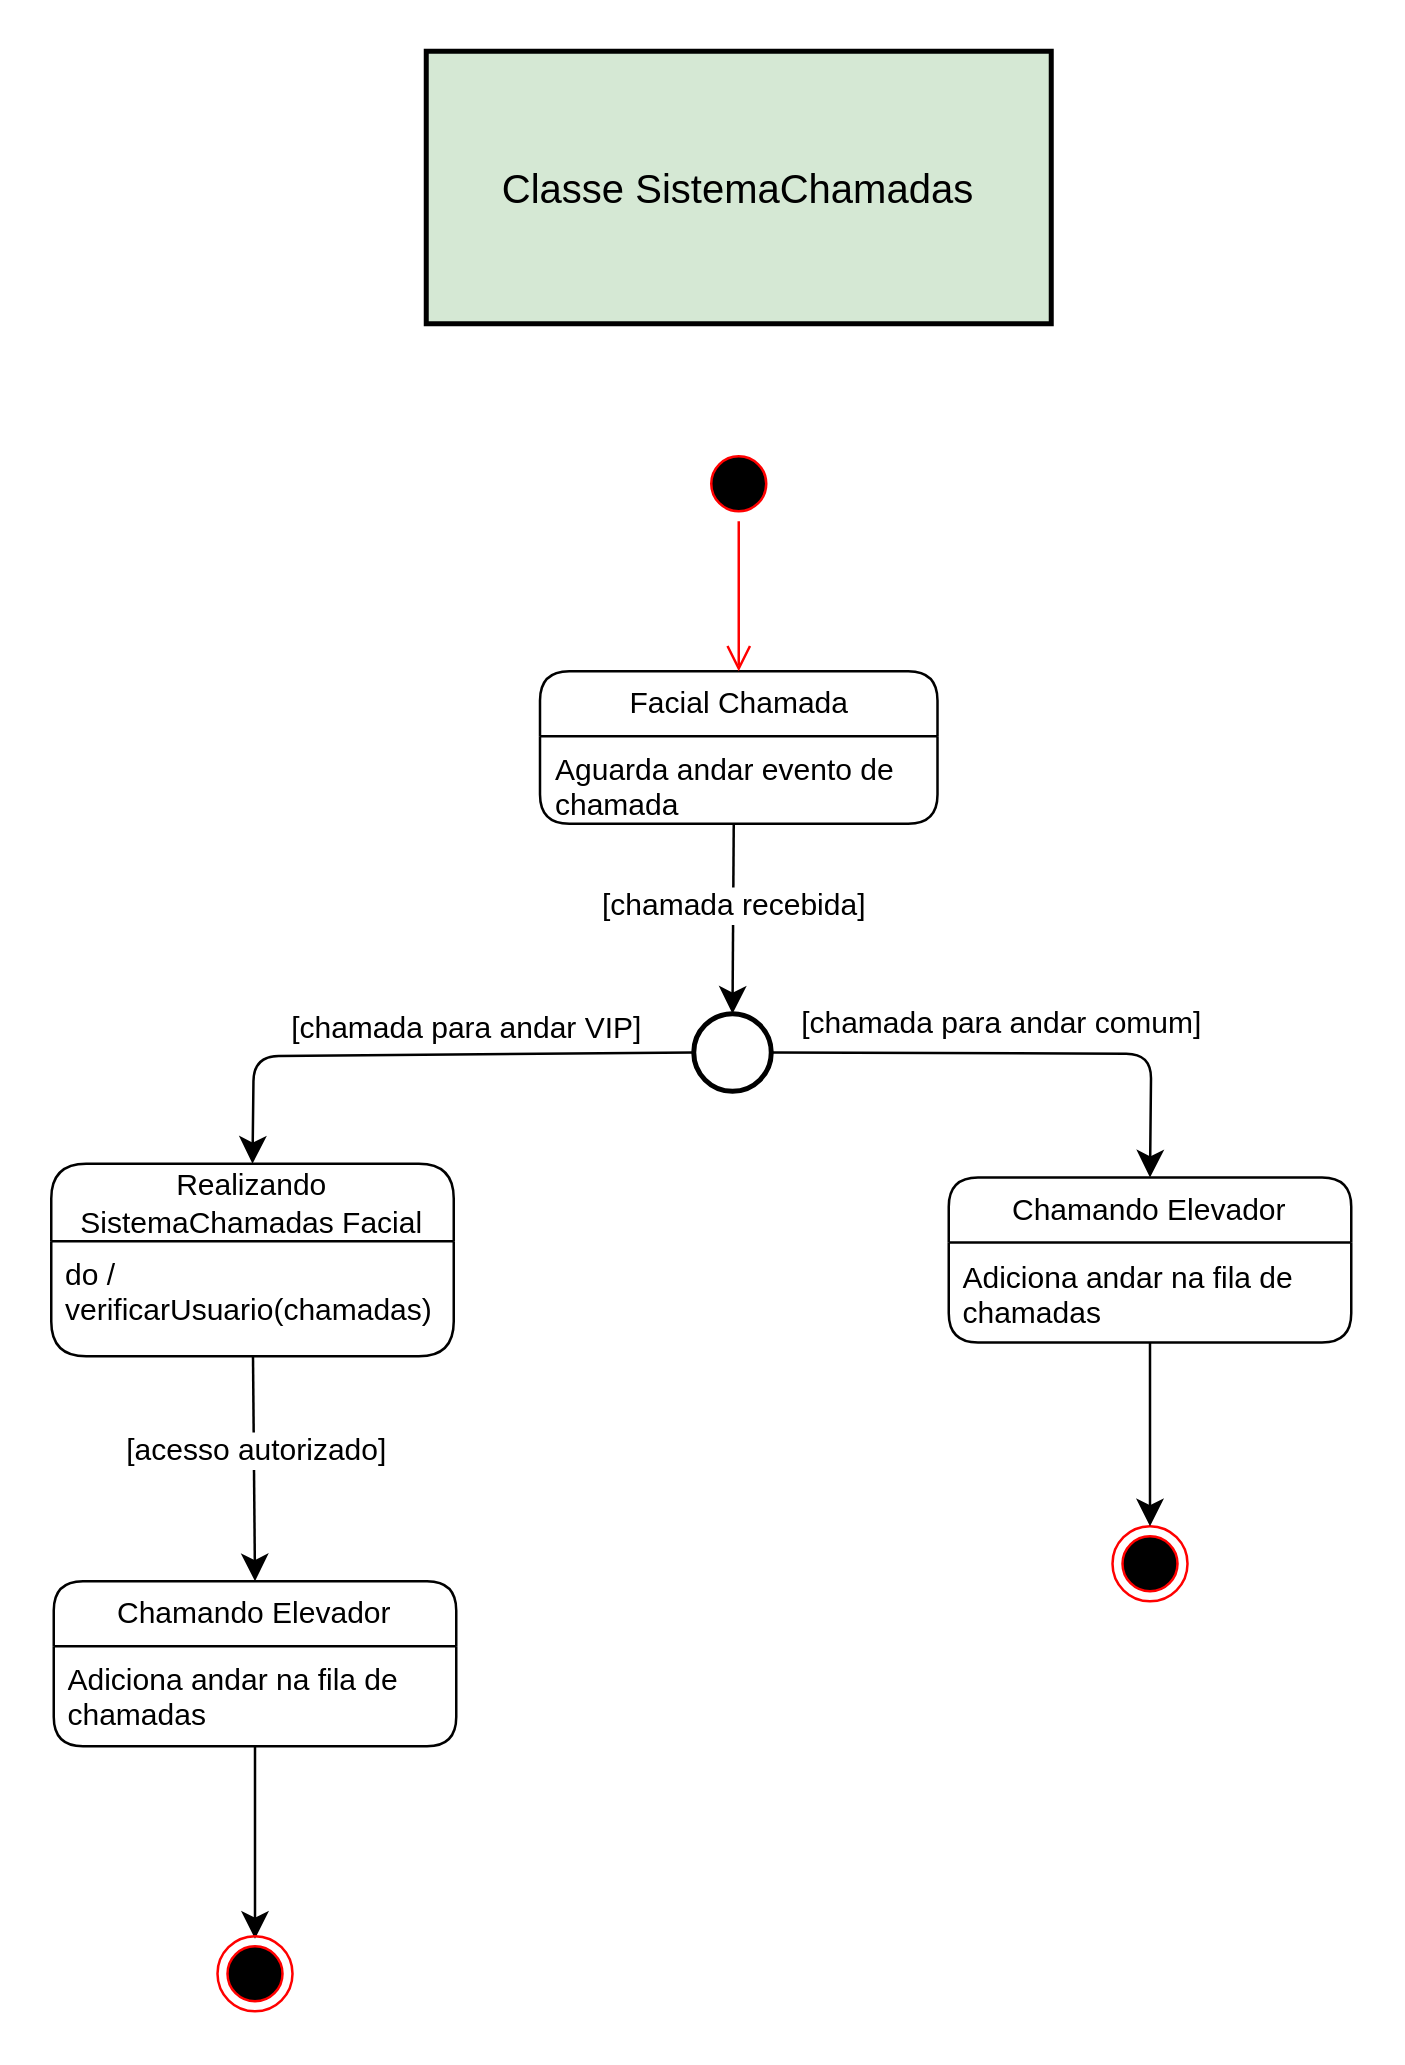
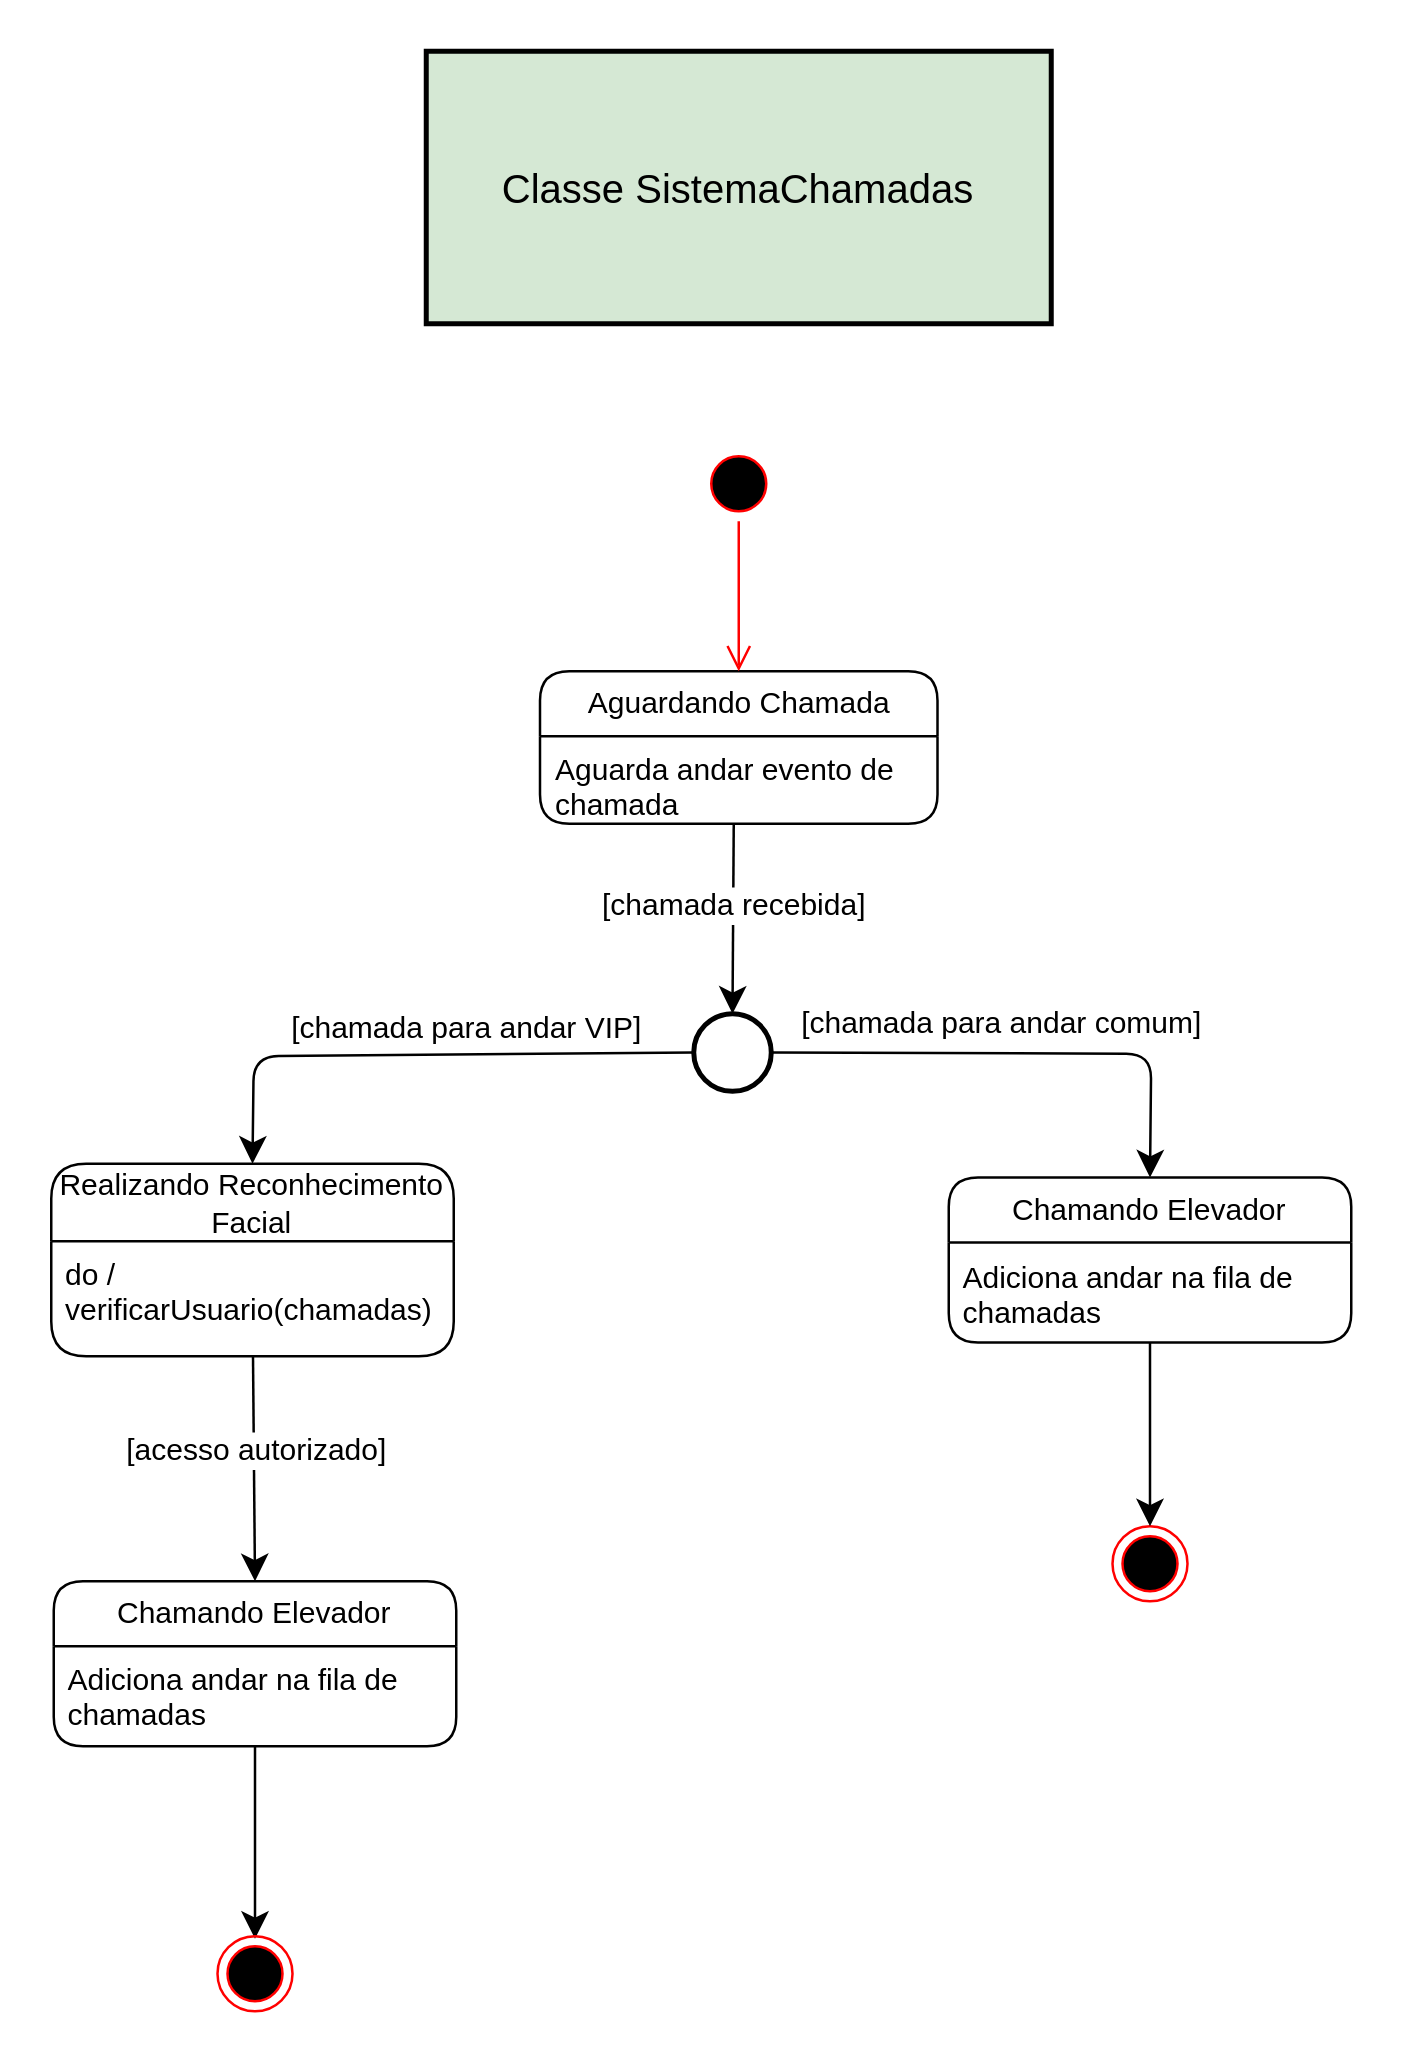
node "Facial Chamada": label "Facial Chamada" -> "Aguardando Chamada"
node "Realizando SistemaChamadas Facial": label "Realizando SistemaChamadas Facial" -> "Realizando Reconhecimento Facial"
